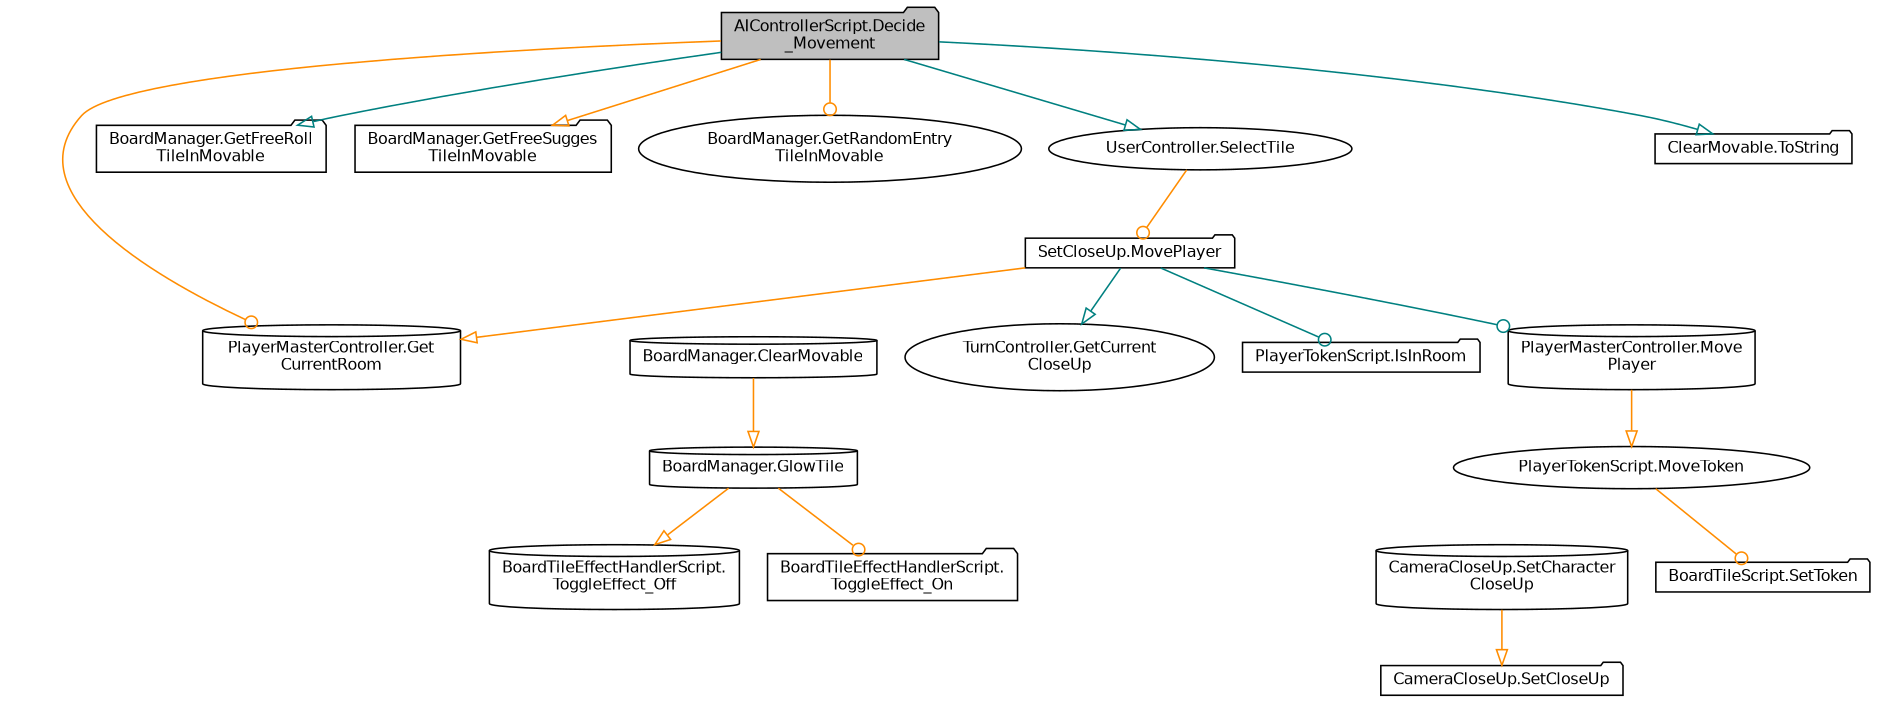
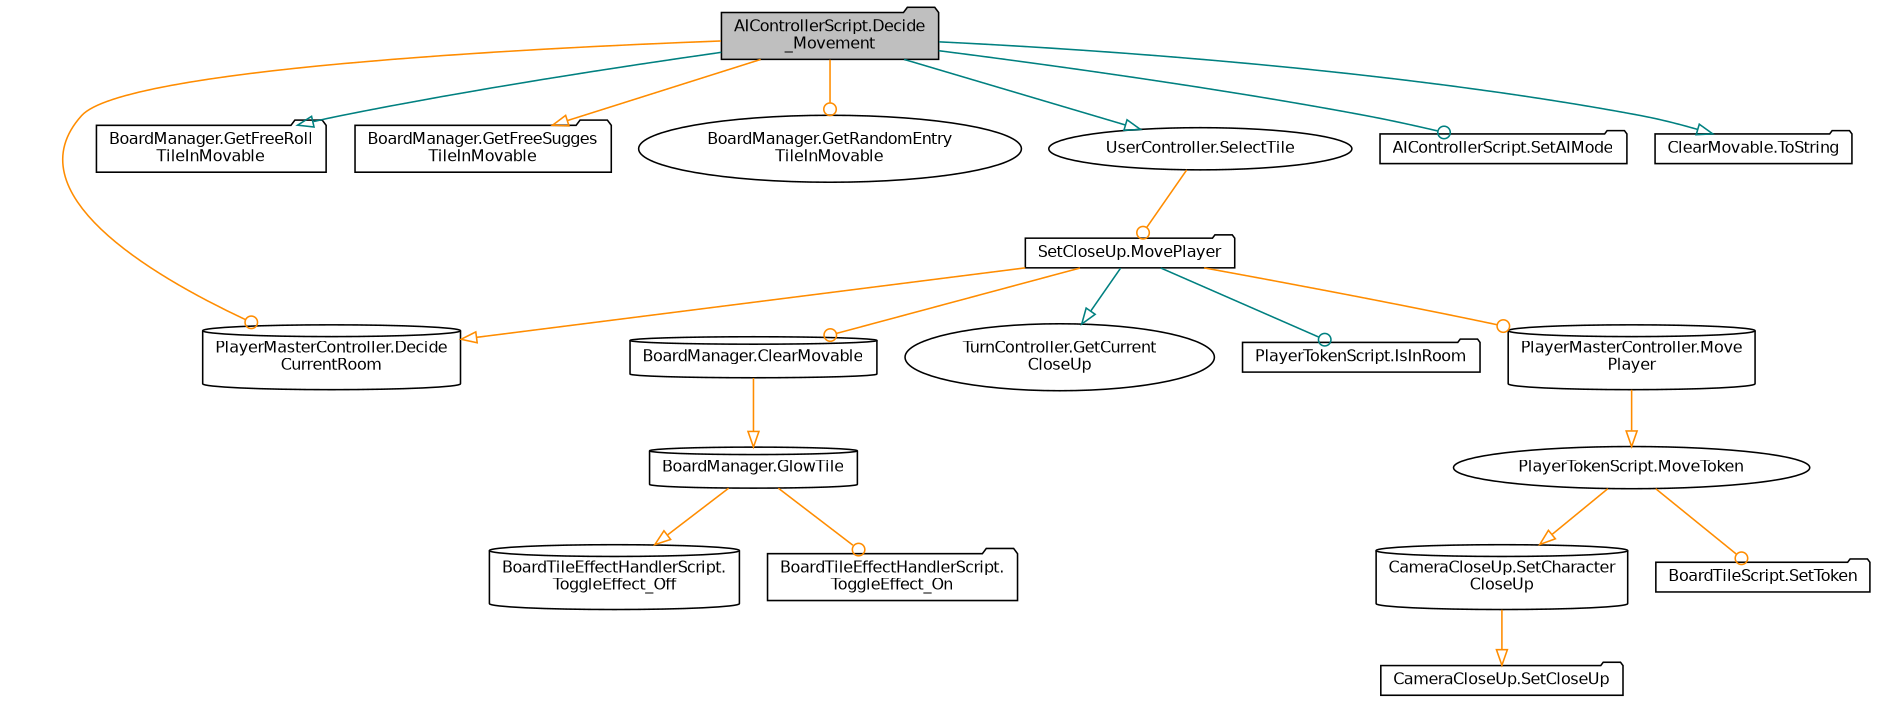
node "AIControllerScript.SetAIMode": added
edge "SetCloseUp.MovePlayer" -> "PlayerMasterController.Move Player": color teal -> darkorange
edge "SetCloseUp.MovePlayer" -> "BoardManager.ClearMovable": added
node "PlayerMasterController.Get CurrentRoom": label "PlayerMasterController.Get CurrentRoom" -> "PlayerMasterController.Decide CurrentRoom"
edge "PlayerTokenScript.MoveToken" -> "CameraCloseUp.SetCharacter CloseUp": added
